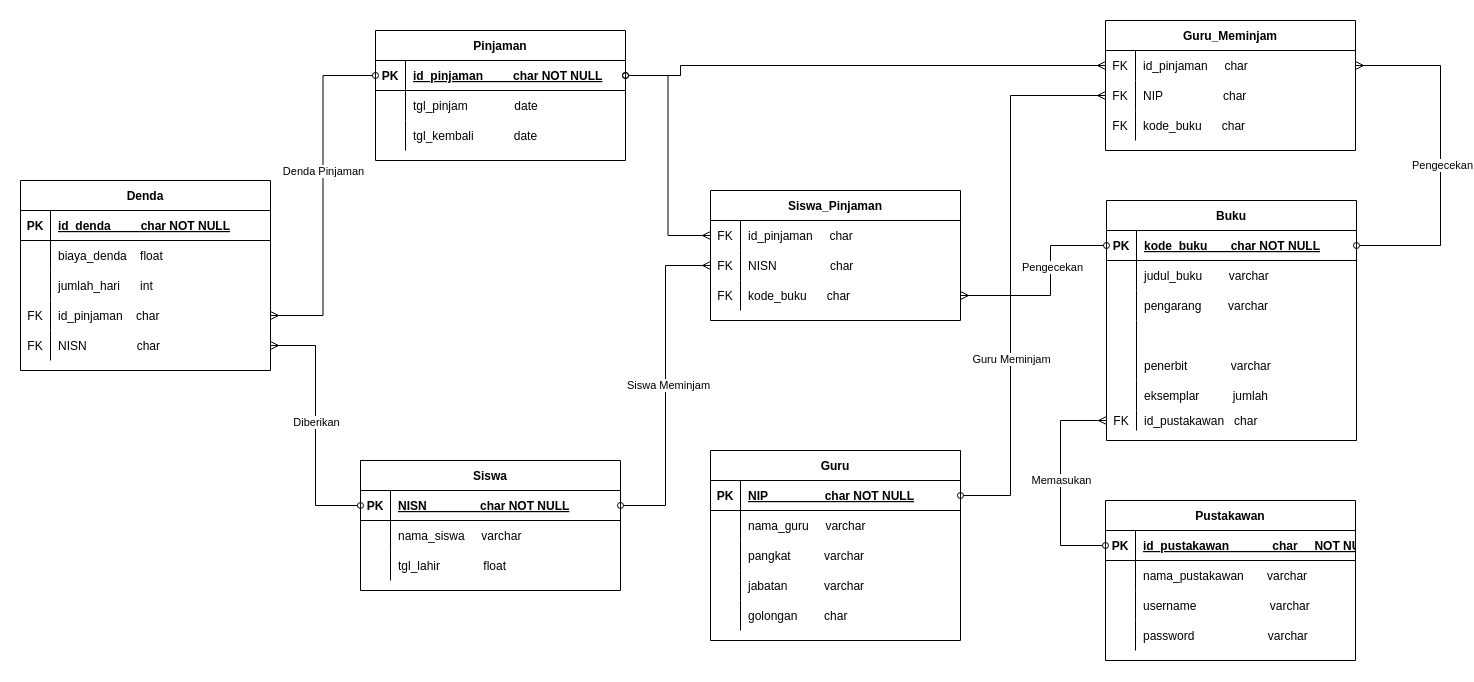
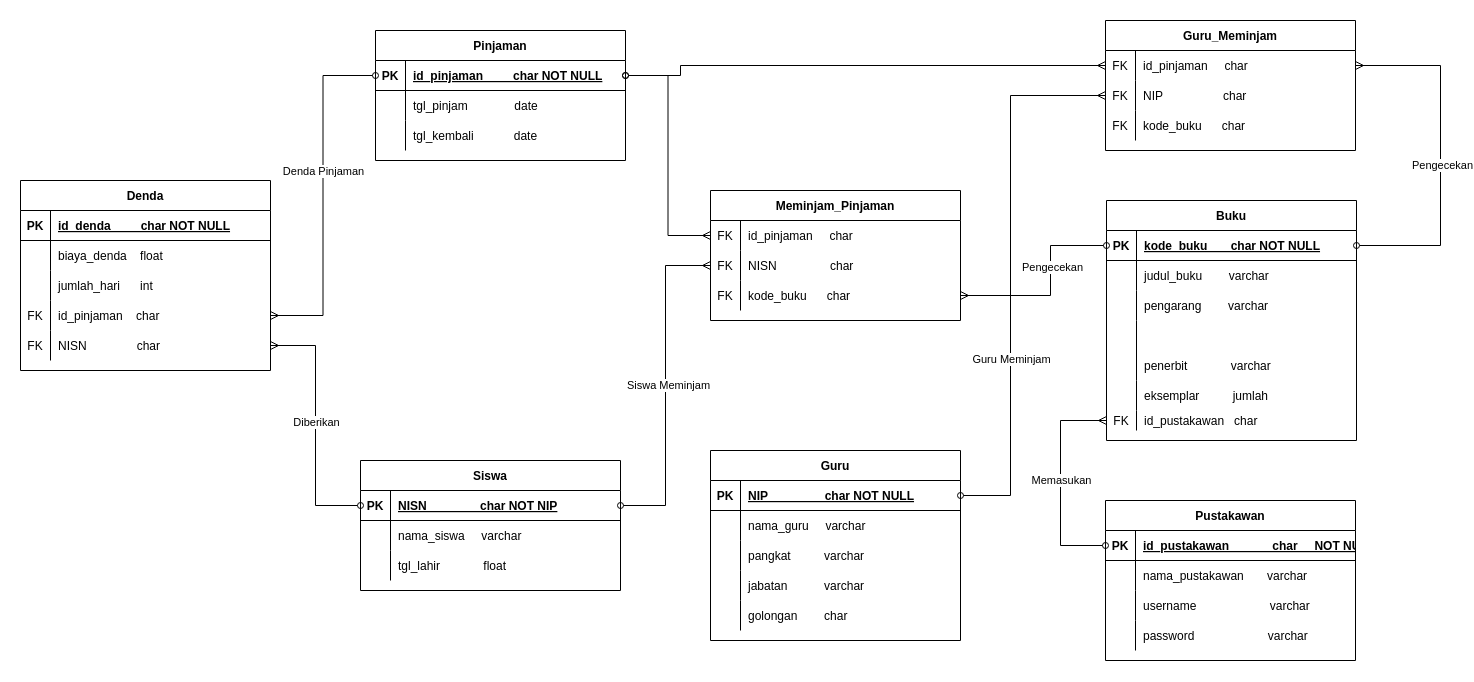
node "Siswa_Pinjaman": label "Siswa_Pinjaman" -> "Meminjam_Pinjaman"
node "NISN char NOT NULL": label "NISN char NOT NULL" -> "NISN char NOT NIP"
